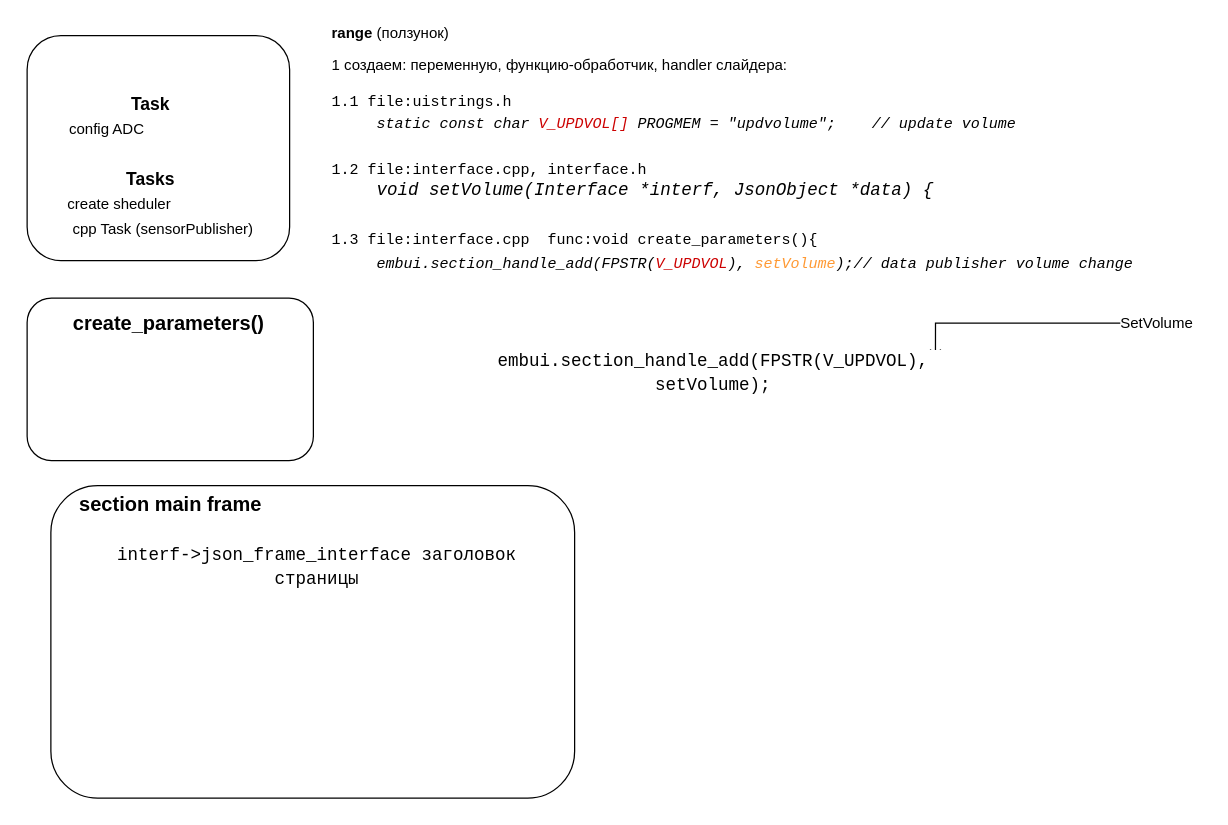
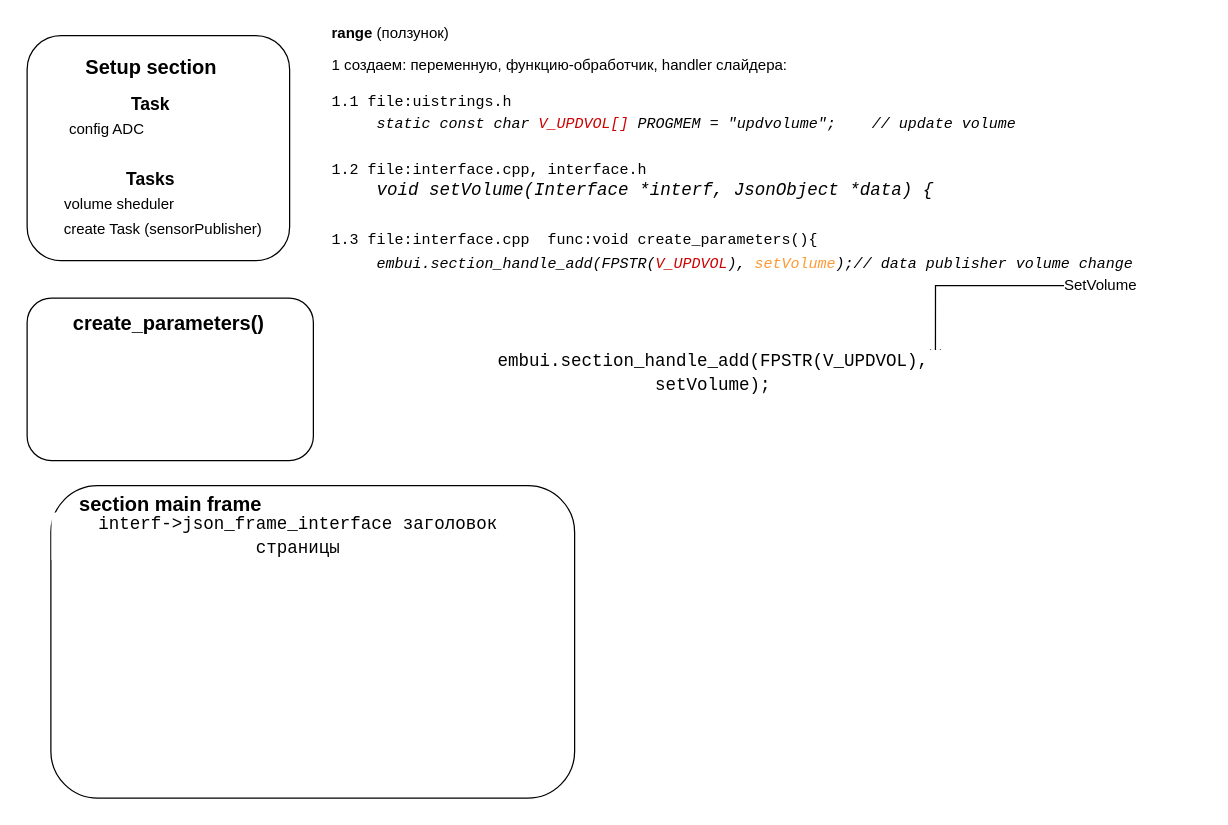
node "Setup section": added
node "create sheduler": label "create sheduler" -> "volume sheduler"
node "cpp Task (sensorPublisher)": label "cpp Task (sensorPublisher)" -> "create Task (sensorPublisher)"
node "SetVolume": moved (1157, 323) -> (1101, 286)
node "interf->json_frame_interface заголовок страницы": moved (317, 567) -> (298, 536)
